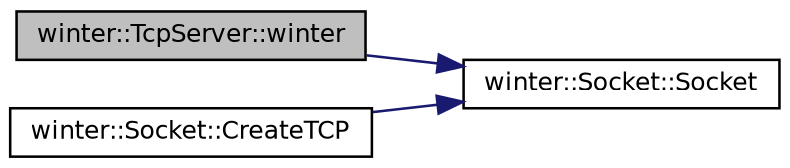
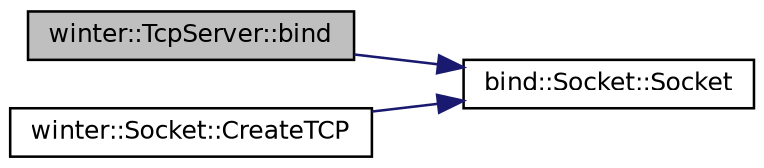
node "winter::TcpServer::winter": label "winter::TcpServer::winter" -> "winter::TcpServer::bind"
node "winter::Socket::Socket": label "winter::Socket::Socket" -> "bind::Socket::Socket"
